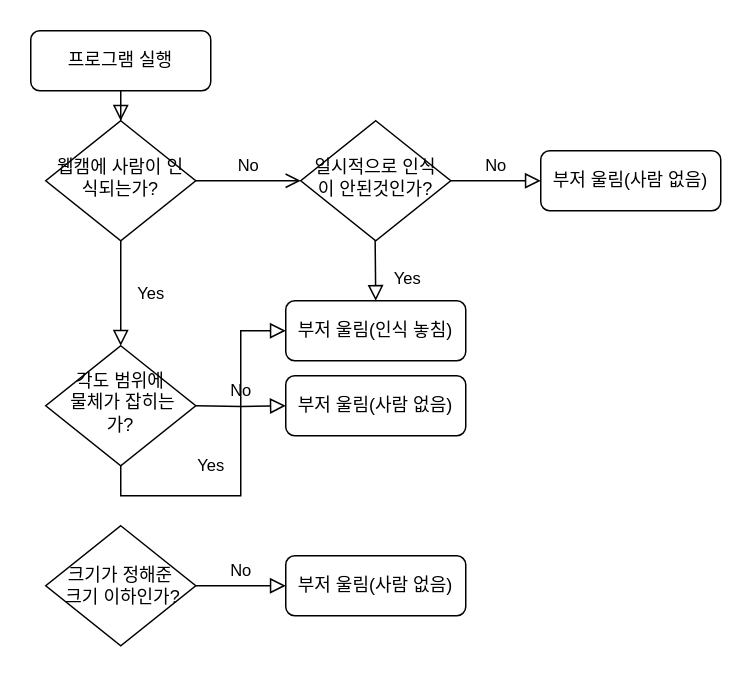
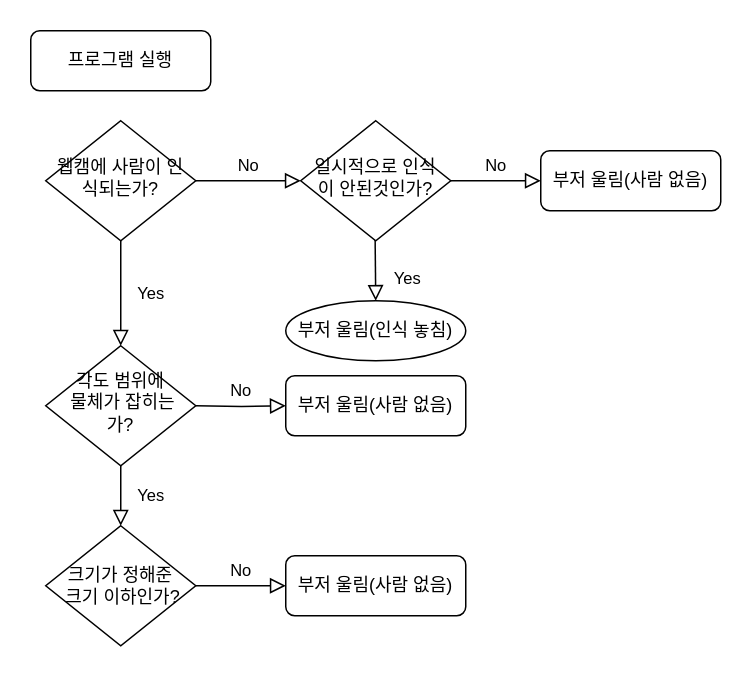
edge "프로그램 실행" -> "웹캠에 사람이 인식되는가?": removed
edge "웹캠에 사람이 인식되는가?" -> "일시적으로 인식이 안된것인가?": arrowhead open -> block
node "부저 울림(인식 놓침)": shape rounded rectangle -> ellipse
edge "각도 범위에 물체가 잡히는가?" -> "부저 울림(인식 놓침)": now "각도 범위에 물체가 잡히는가?" -> "크기가 정해준 크기 이하인가?"
